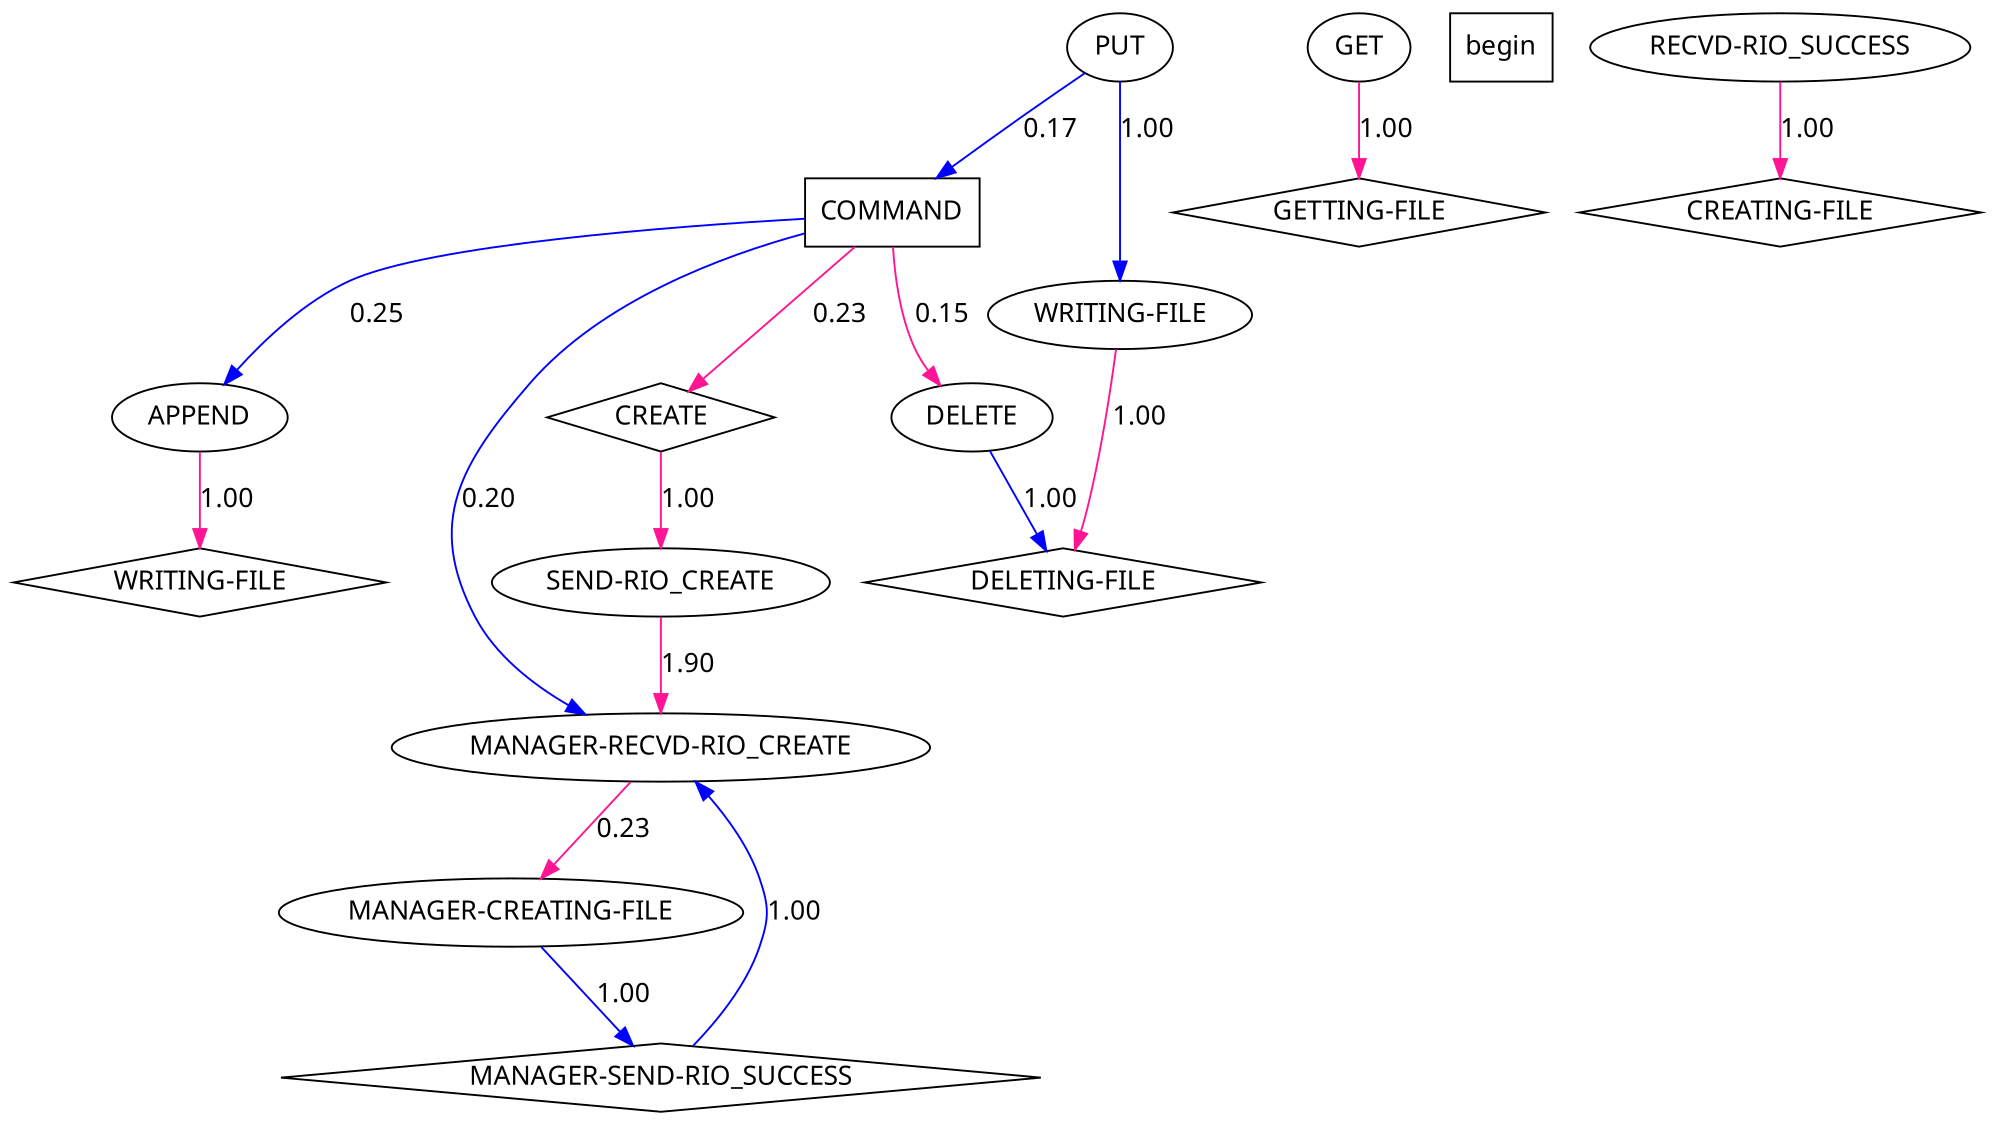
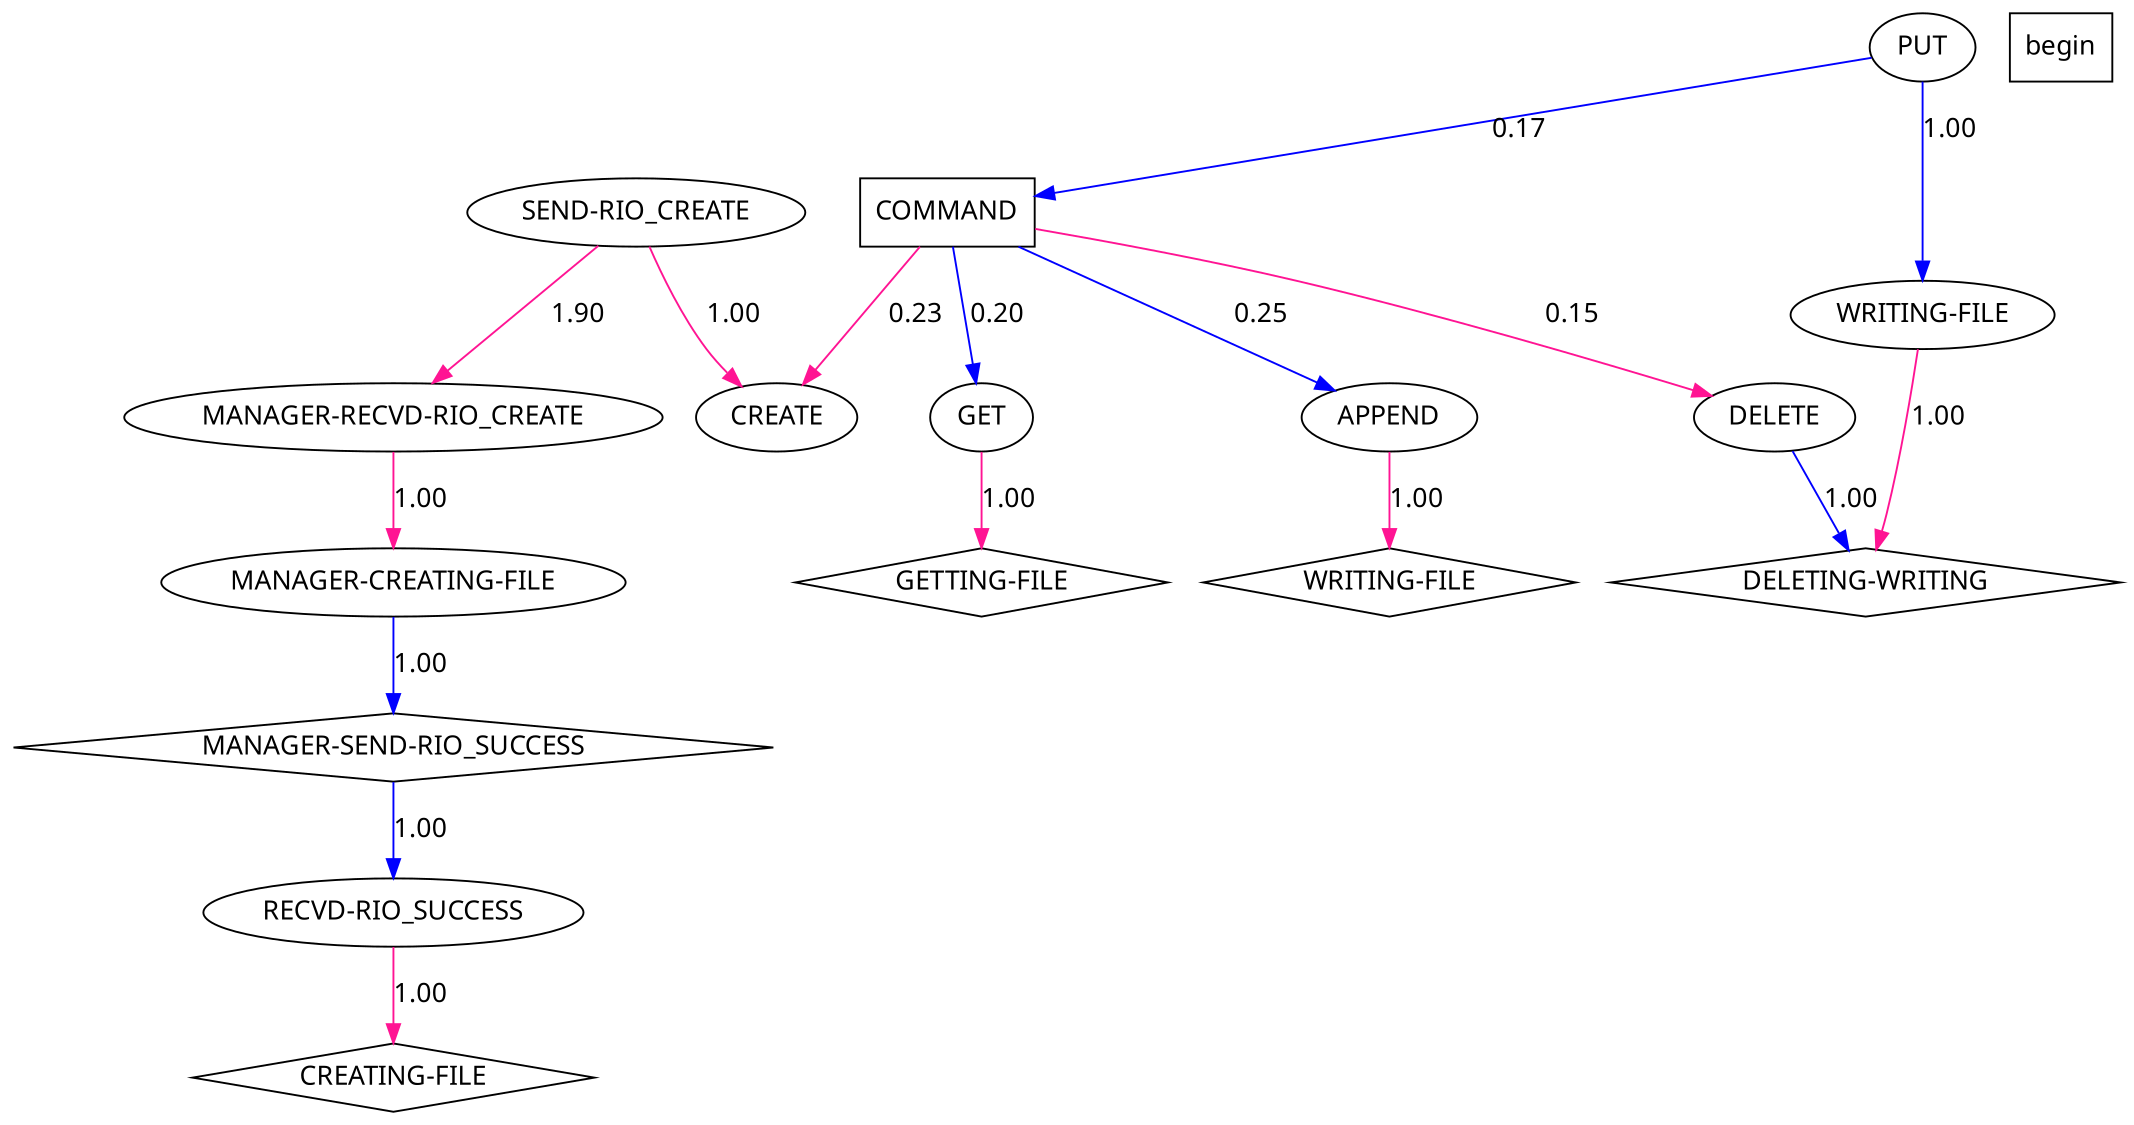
edge "COMMAND" -> "MANAGER-RECVD-RIO_CREATE": now "COMMAND" -> "GET"
node "CREATE": shape diamond -> ellipse
edge "CREATE" -> "SEND-RIO_CREATE": reversed
node "DELETING-FILE": label "DELETING-FILE" -> "DELETING-WRITING"
edge "MANAGER-RECVD-RIO_CREATE" -> "MANAGER-CREATING-FILE": label "0.23" -> "1.00"
edge "MANAGER-SEND-RIO_SUCCESS" -> "MANAGER-RECVD-RIO_CREATE": now "MANAGER-SEND-RIO_SUCCESS" -> "RECVD-RIO_SUCCESS"
